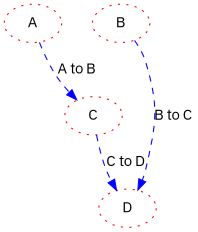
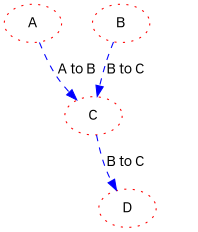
edge "B" -> "D": now "B" -> "C"
edge "C" -> "D": label "C to D" -> "B to C"
